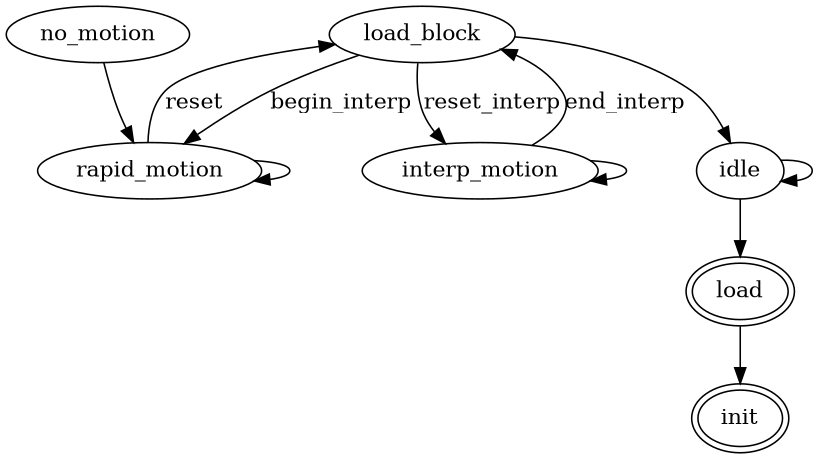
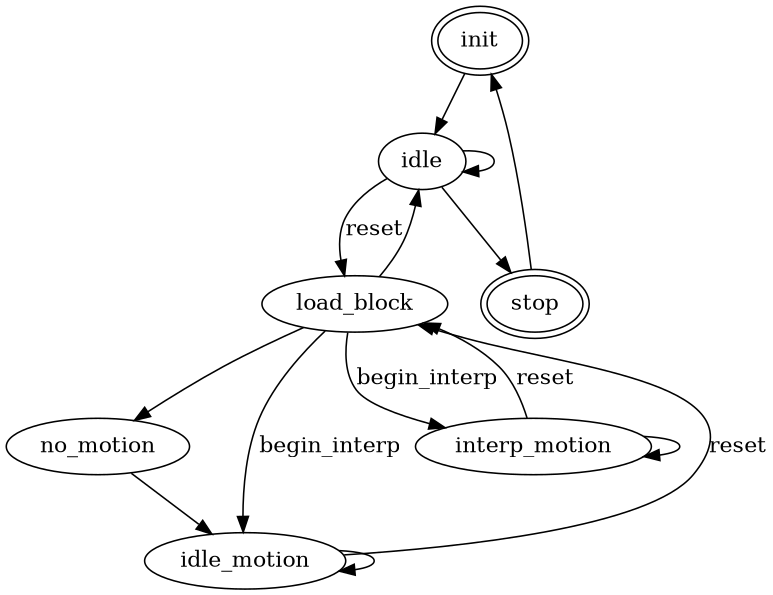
edge "init" -> "idle": added
edge "load_block" -> "interp_motion": label "reset_interp" -> "begin_interp"
edge "interp_motion" -> "load_block": label "end_interp" -> "reset"
node "rapid_motion": label "rapid_motion" -> "idle_motion"
edge "idle" -> "load_block": added, label "reset"
node "load": label "load" -> "stop"
edge "load_block" -> "no_motion": added
